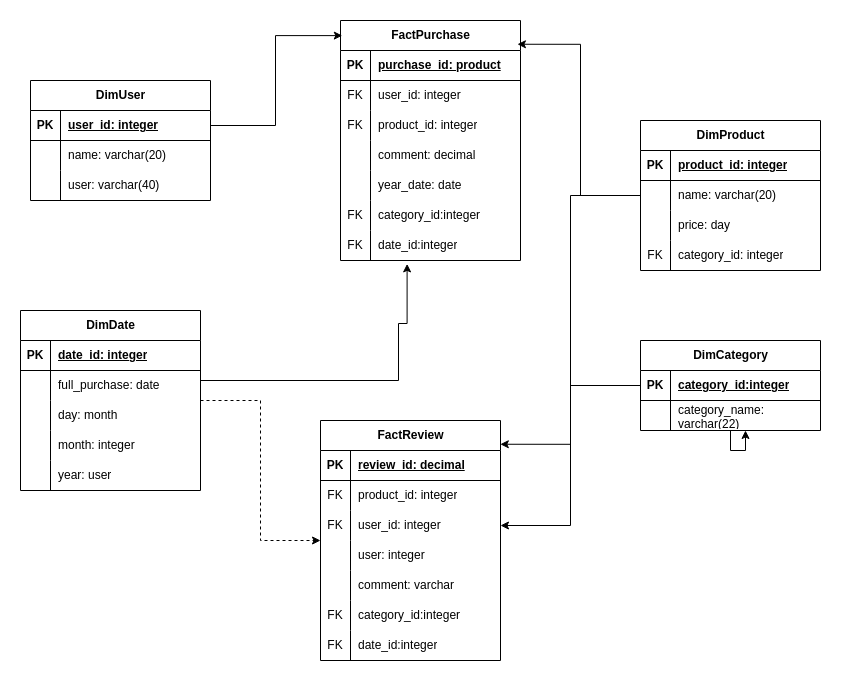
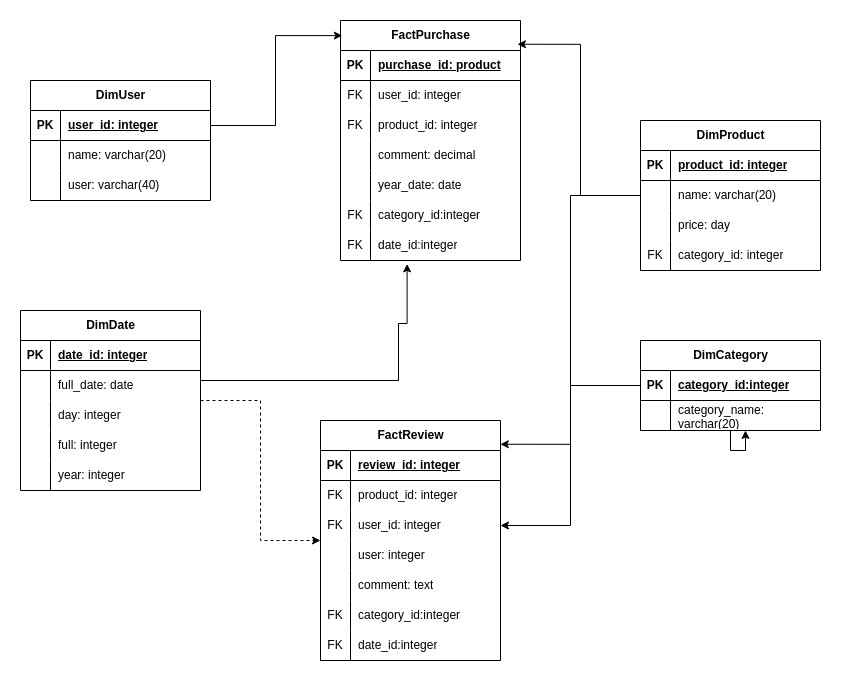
node "full_purchase: date": label "full_purchase: date" -> "full_date: date"
node "day: month": label "day: month" -> "day: integer"
node "category_name: varchar(22)": label "category_name: varchar(22)" -> "category_name: varchar(20)"
node "month: integer": label "month: integer" -> "full: integer"
node "review_id: decimal": label "review_id: decimal" -> "review_id: integer"
node "year: user": label "year: user" -> "year: integer"
node "comment: varchar": label "comment: varchar" -> "comment: text"
